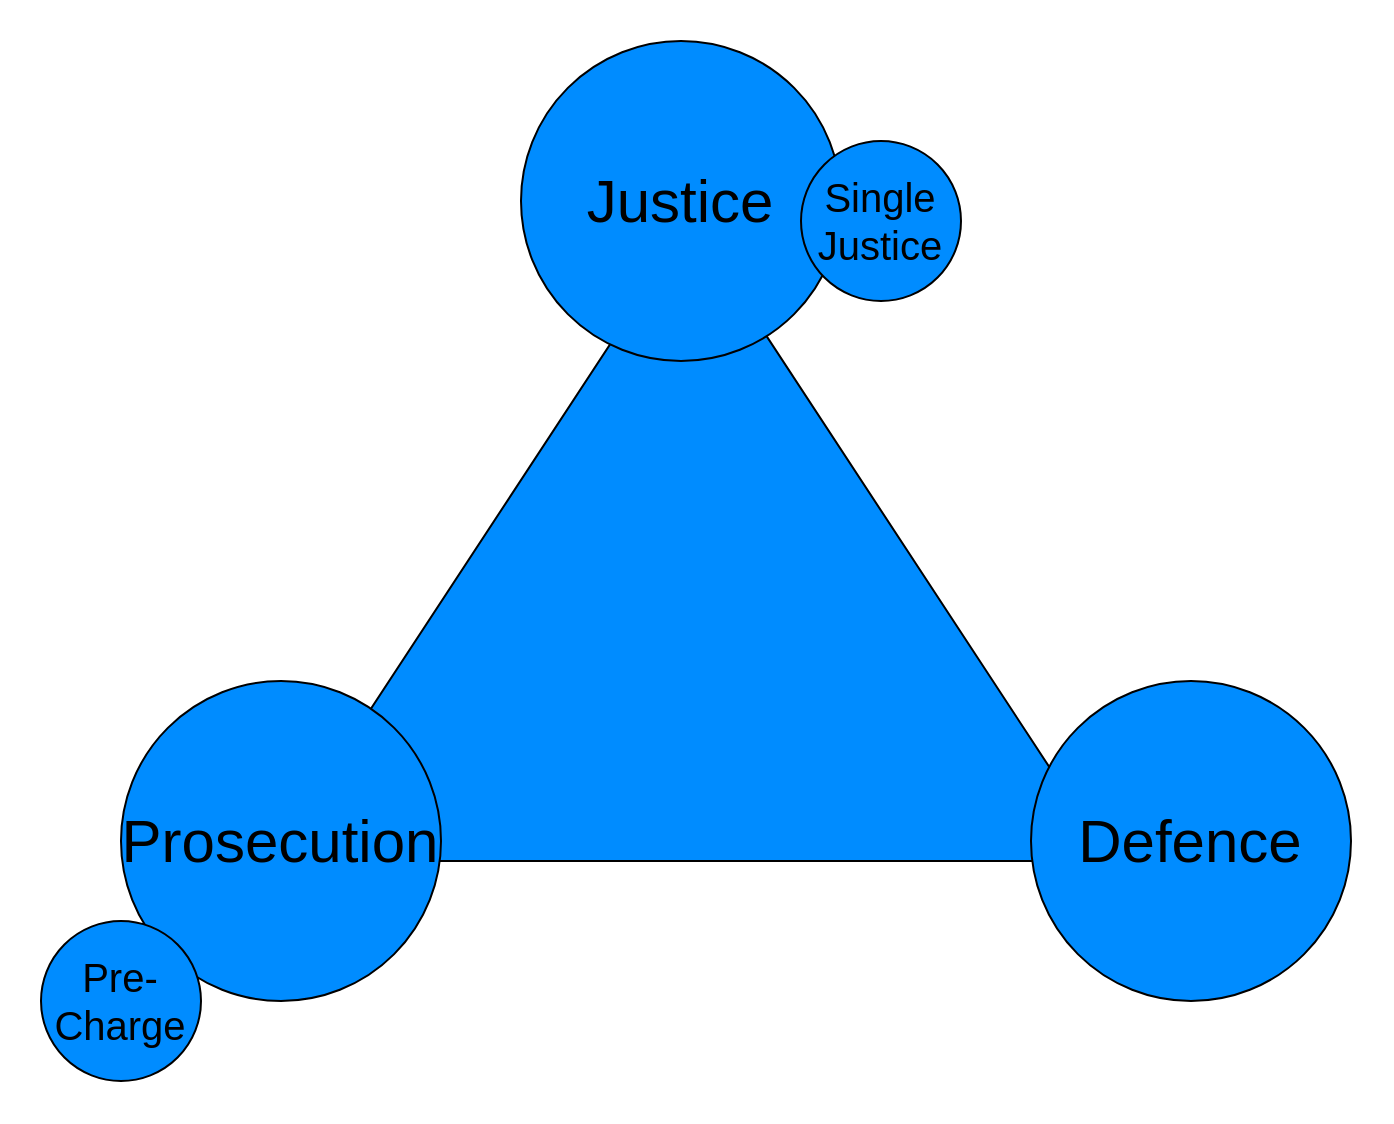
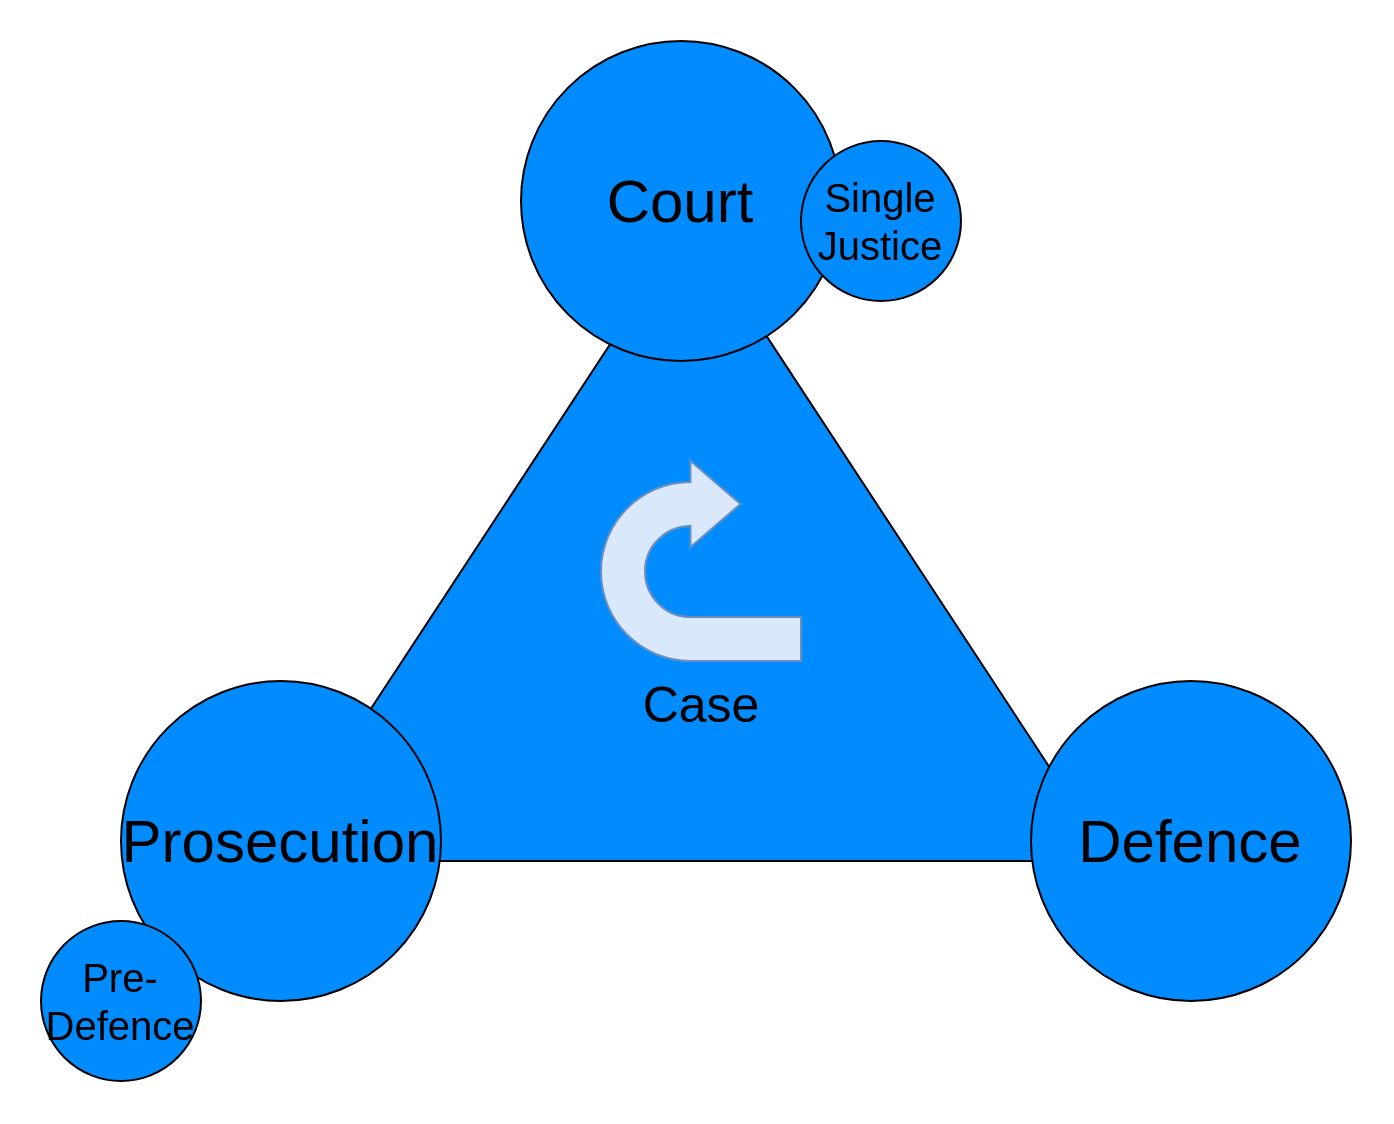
node "Justice": label "Justice" -> "Court"
node "Case": added
node "Pre-Charge": label "Pre-Charge" -> "Pre-Defence"
